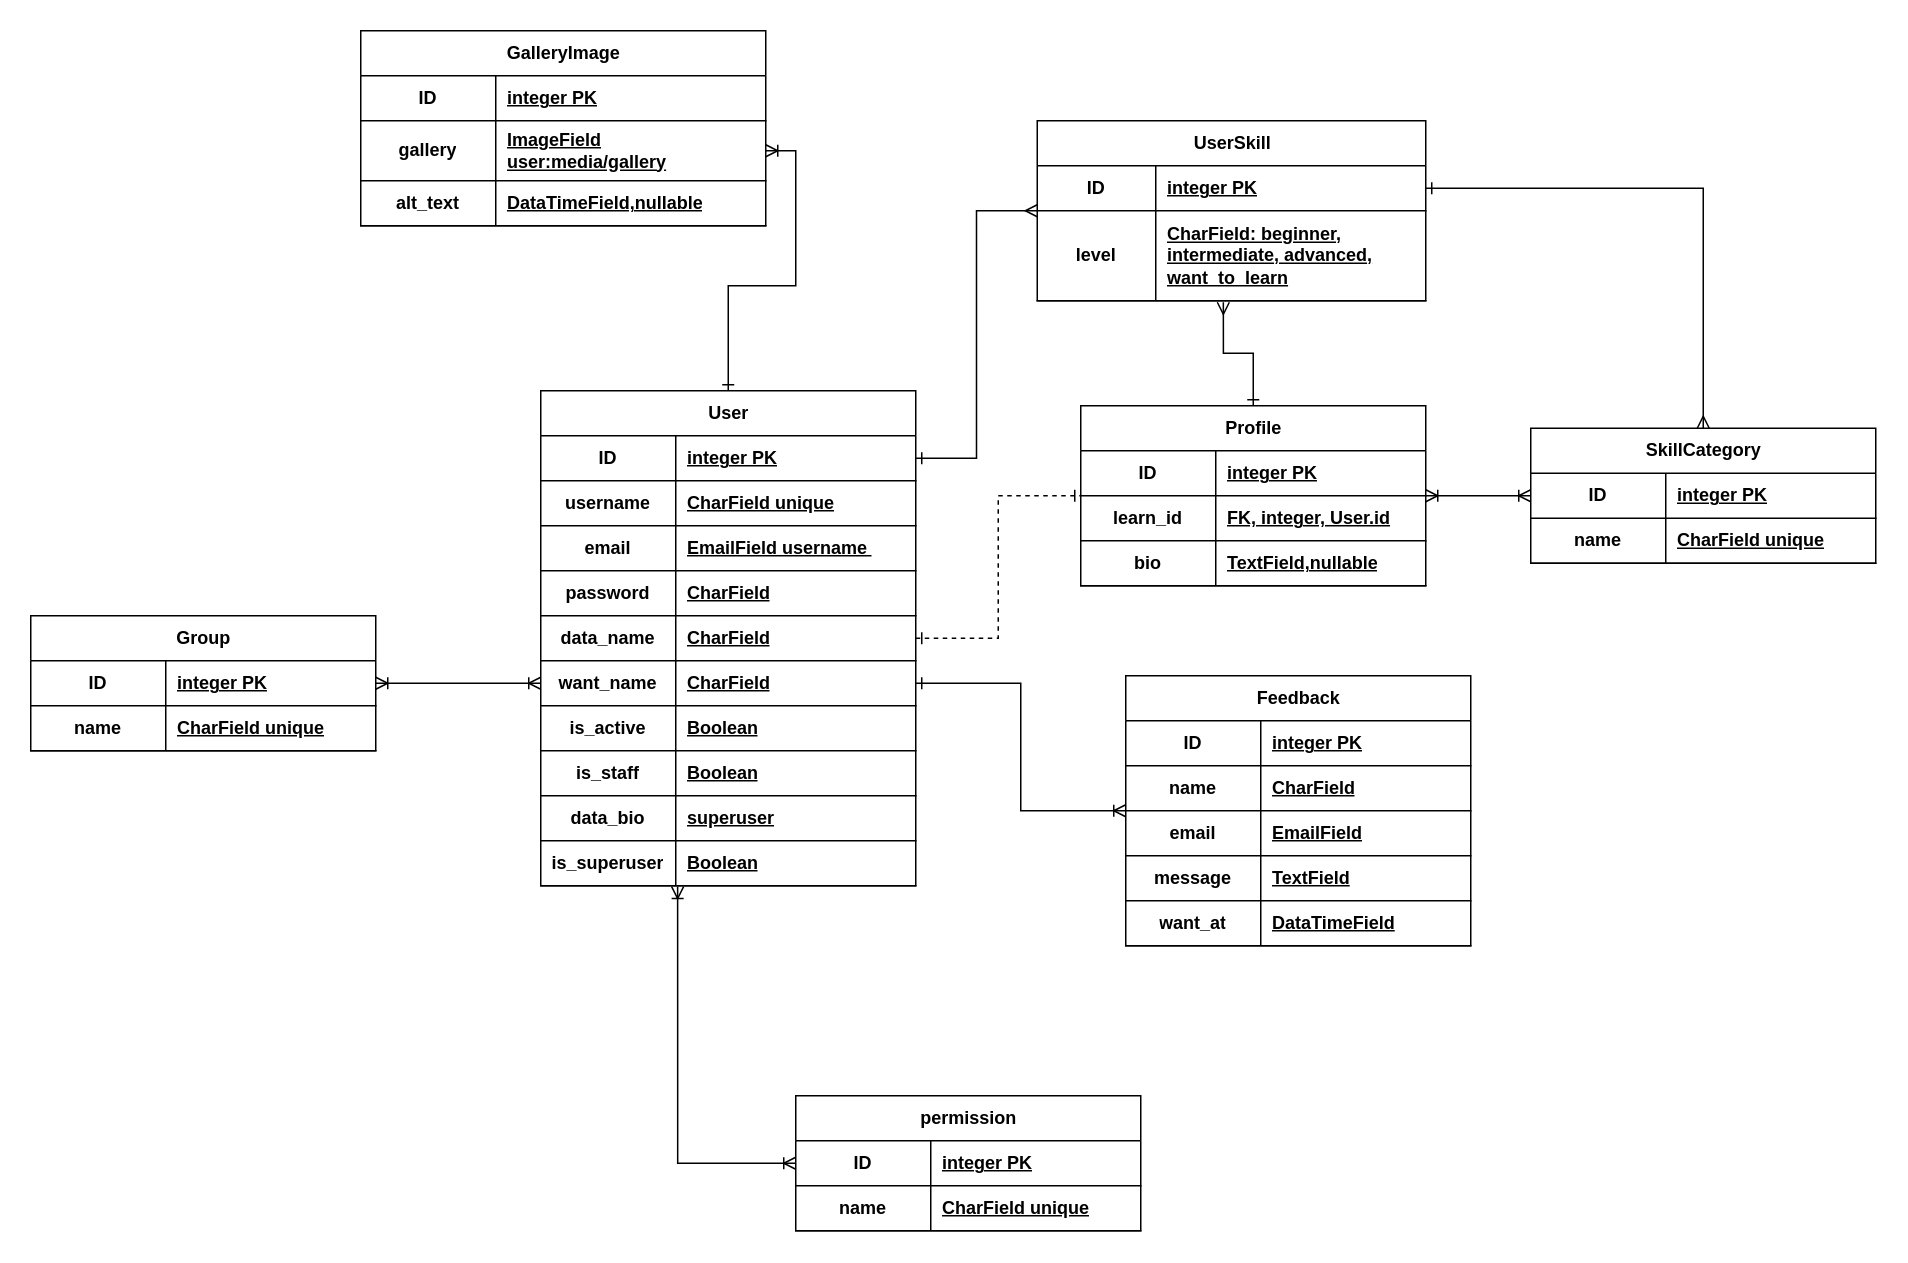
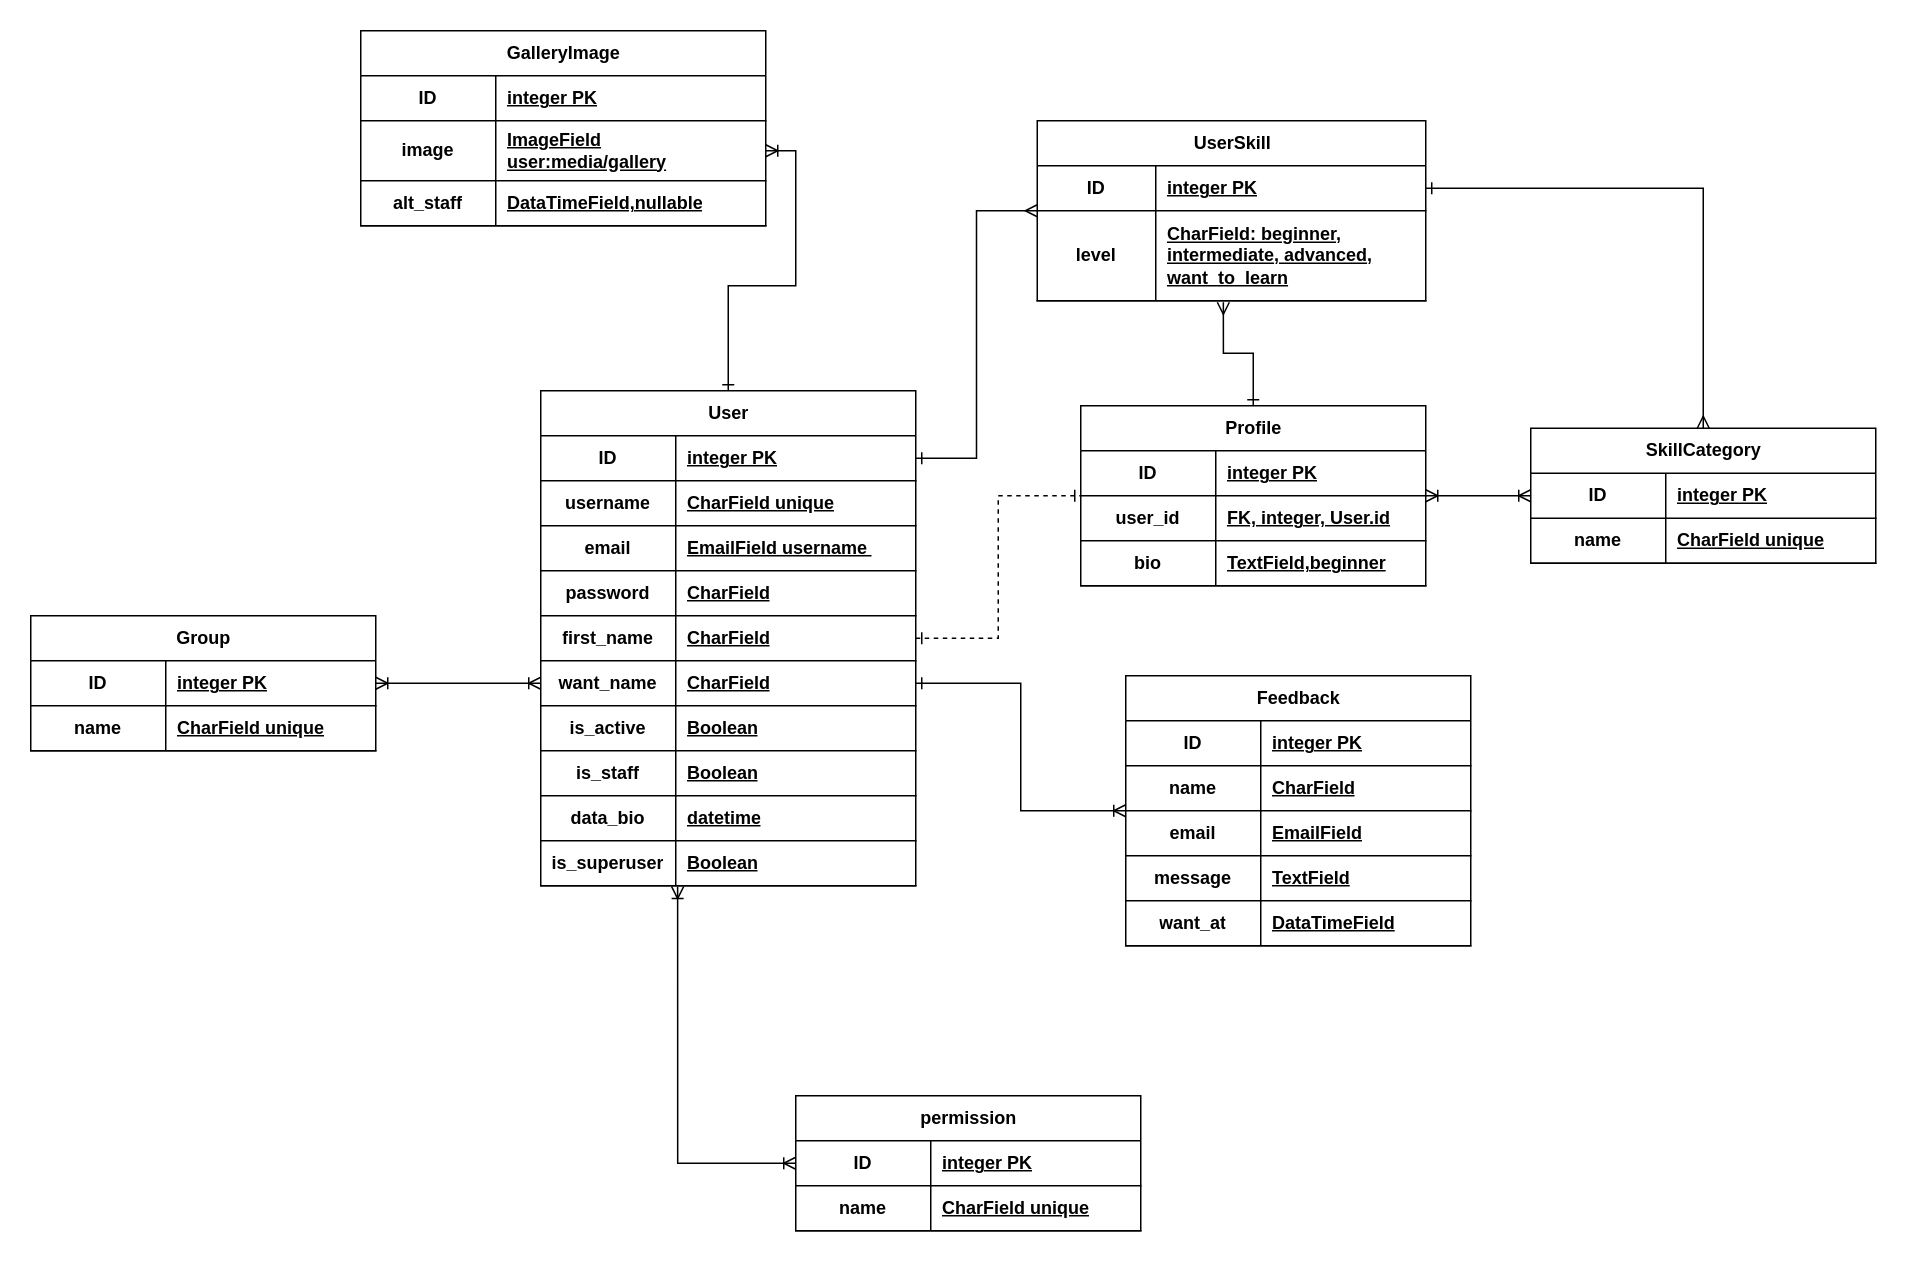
node "gallery": label "gallery" -> "image"
node "alt_text": label "alt_text" -> "alt_staff"
node "learn_id": label "learn_id" -> "user_id"
node "TextField,nullable": label "TextField,nullable" -> "TextField,beginner"
node "data_name": label "data_name" -> "first_name"
node "superuser": label "superuser" -> "datetime"
